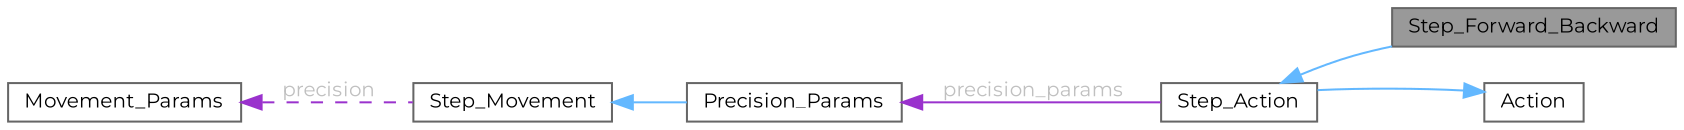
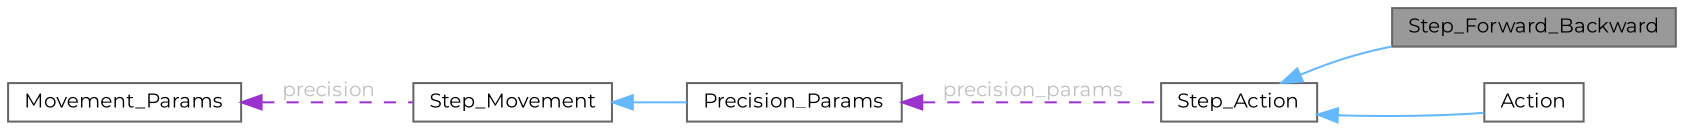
edge "Step_Action" -> "Action": reversed
edge "Step_Action" -> "Precision_Params": style solid -> dashed
